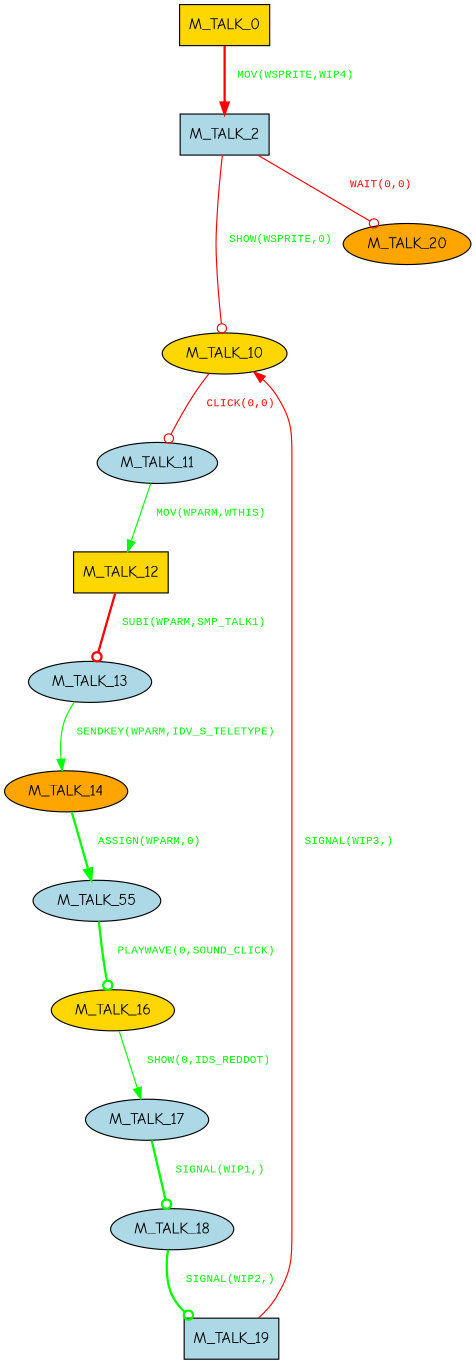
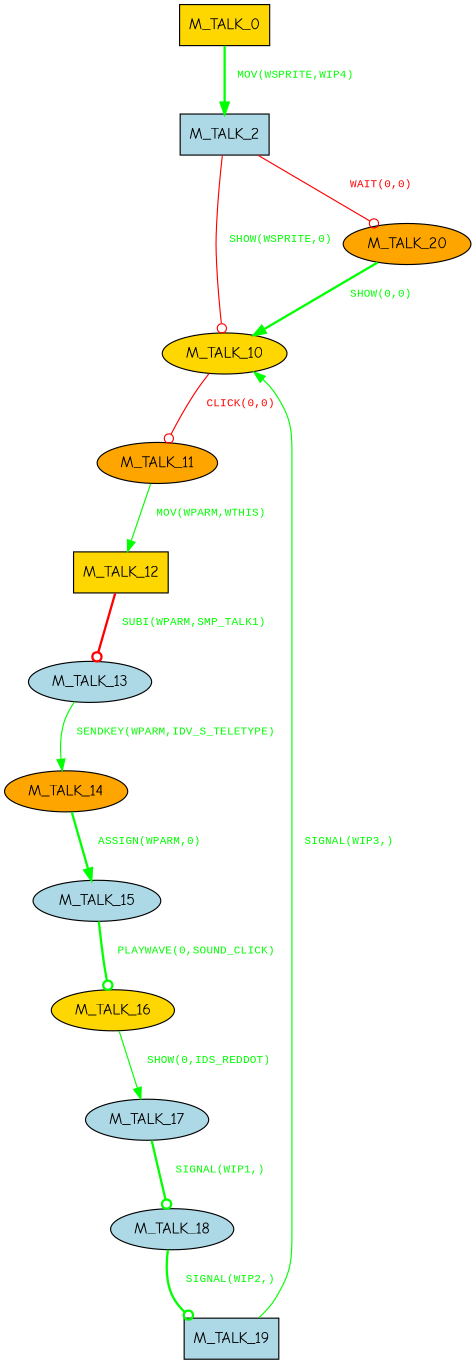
edge "M_TALK_0" -> "M_TALK_2": color red -> green
edge "M_TALK_20" -> "M_TALK_10": added, label "SHOW(0,0)"
node "M_TALK_11": fillcolor lightblue -> orange
edge "M_TALK_19" -> "M_TALK_10": color red -> green
node "M_TALK_55": label "M_TALK_55" -> "M_TALK_15"
